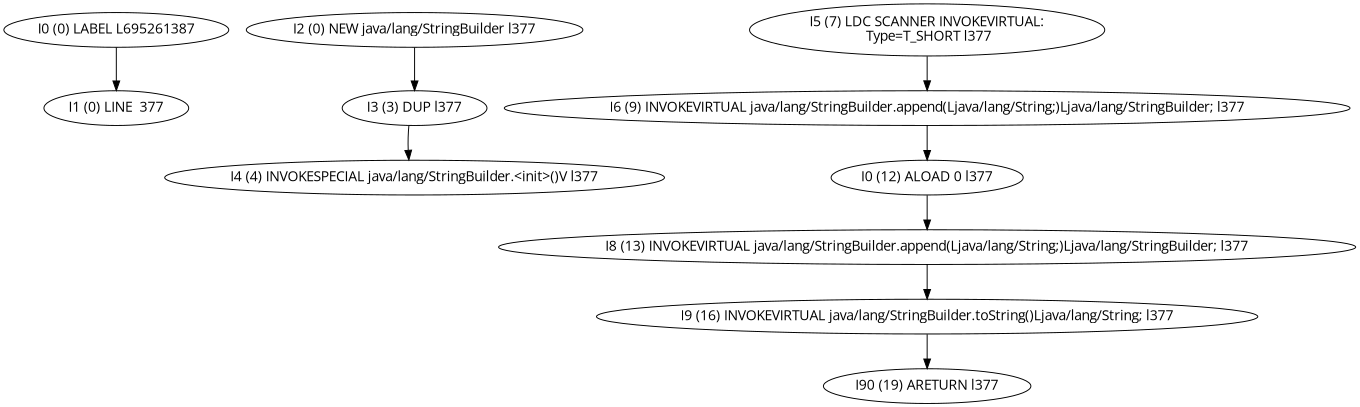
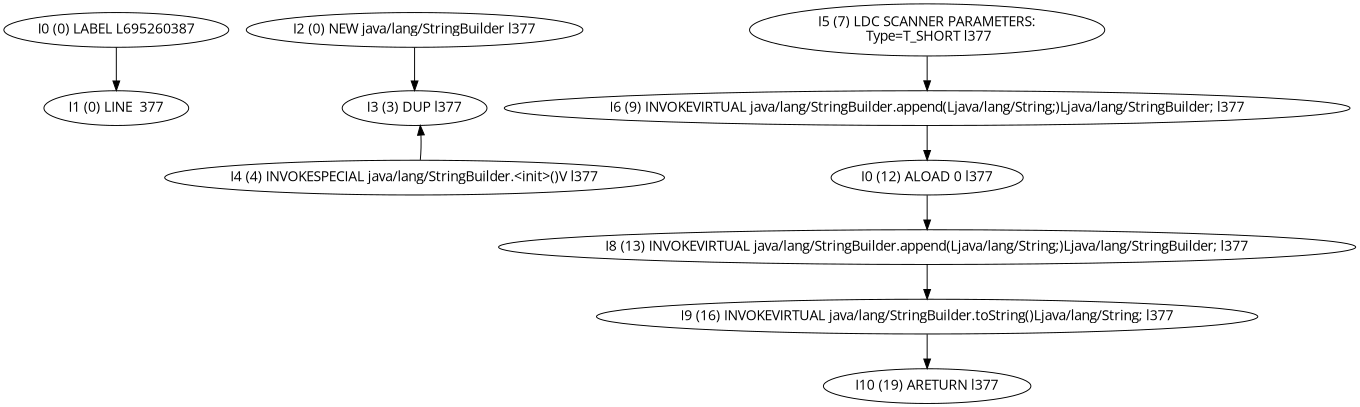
node "I0 (0) LABEL L695261387": label "I0 (0) LABEL L695261387" -> "I0 (0) LABEL L695260387"
node "I5 (7) LDC SCANNER INVOKEVIRTUAL: Type=T_SHORT l377": label "I5 (7) LDC SCANNER INVOKEVIRTUAL: Type=T_SHORT l377" -> "I5 (7) LDC SCANNER PARAMETERS: Type=T_SHORT l377"
edge "I3 (3) DUP l377" -> "I4 (4) INVOKESPECIAL java/lang/StringBuilder.<init>()V l377": reversed
node "I90 (19) ARETURN l377": label "I90 (19) ARETURN l377" -> "I10 (19) ARETURN l377"
